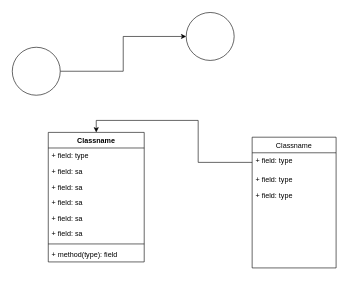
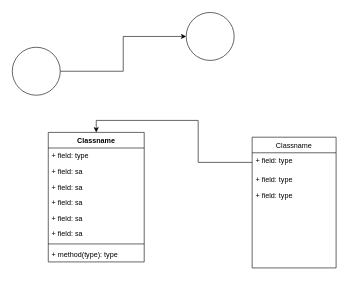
node "+ method(type): field": label "+ method(type): field" -> "+ method(type): type"
